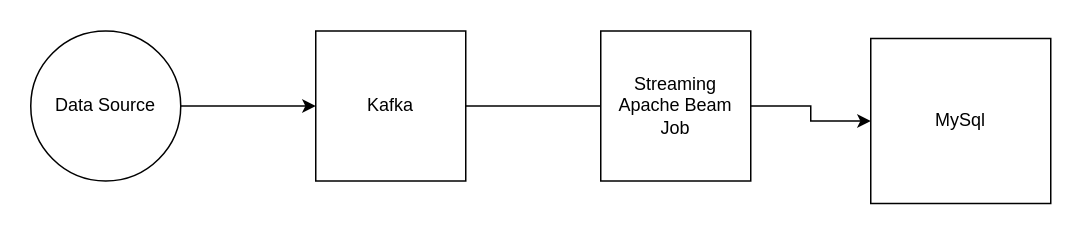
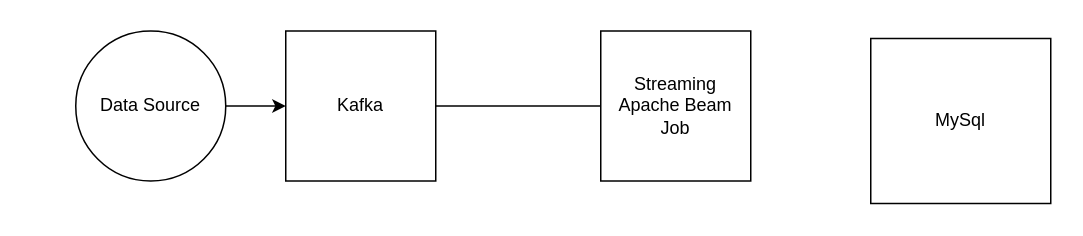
node "Data Source": moved (106, 106) -> (151, 106)
node "Kafka": moved (391, 106) -> (361, 106)
edge "Streaming Apache Beam Job" -> "MySql": removed
